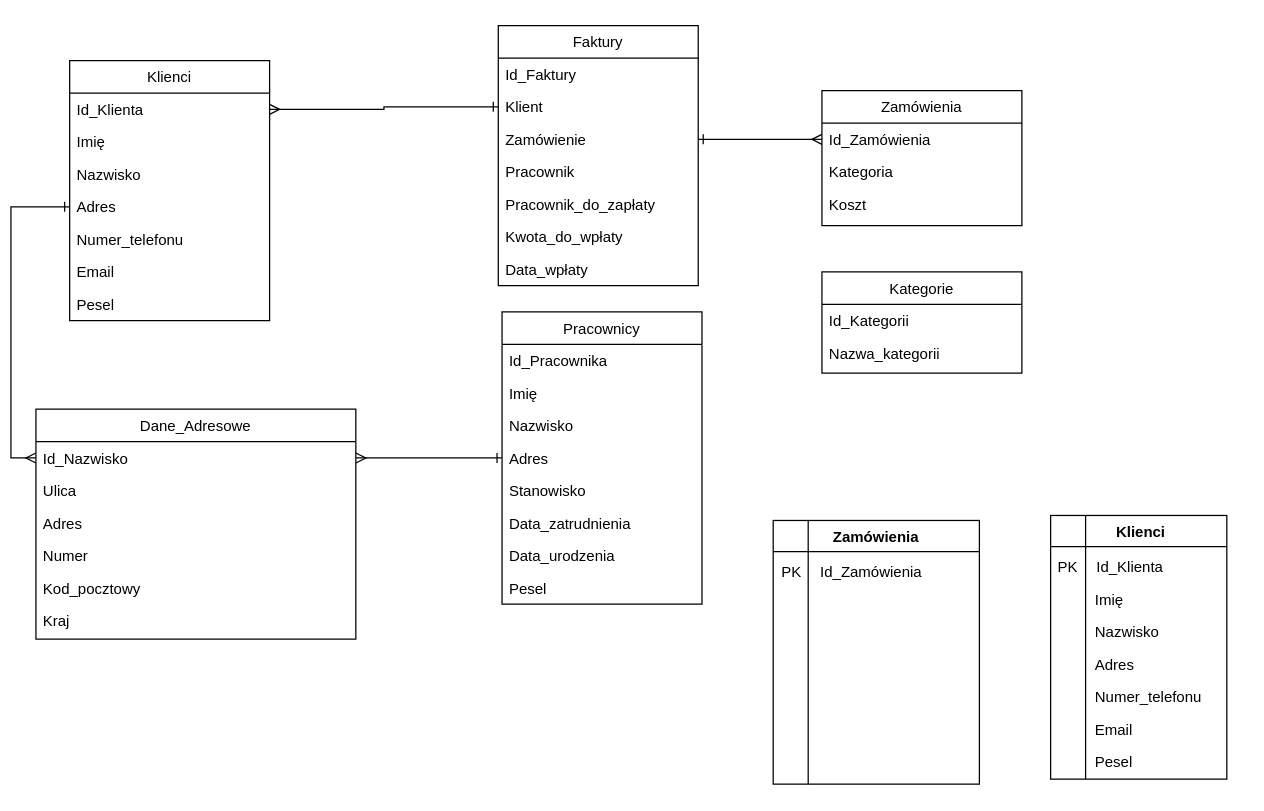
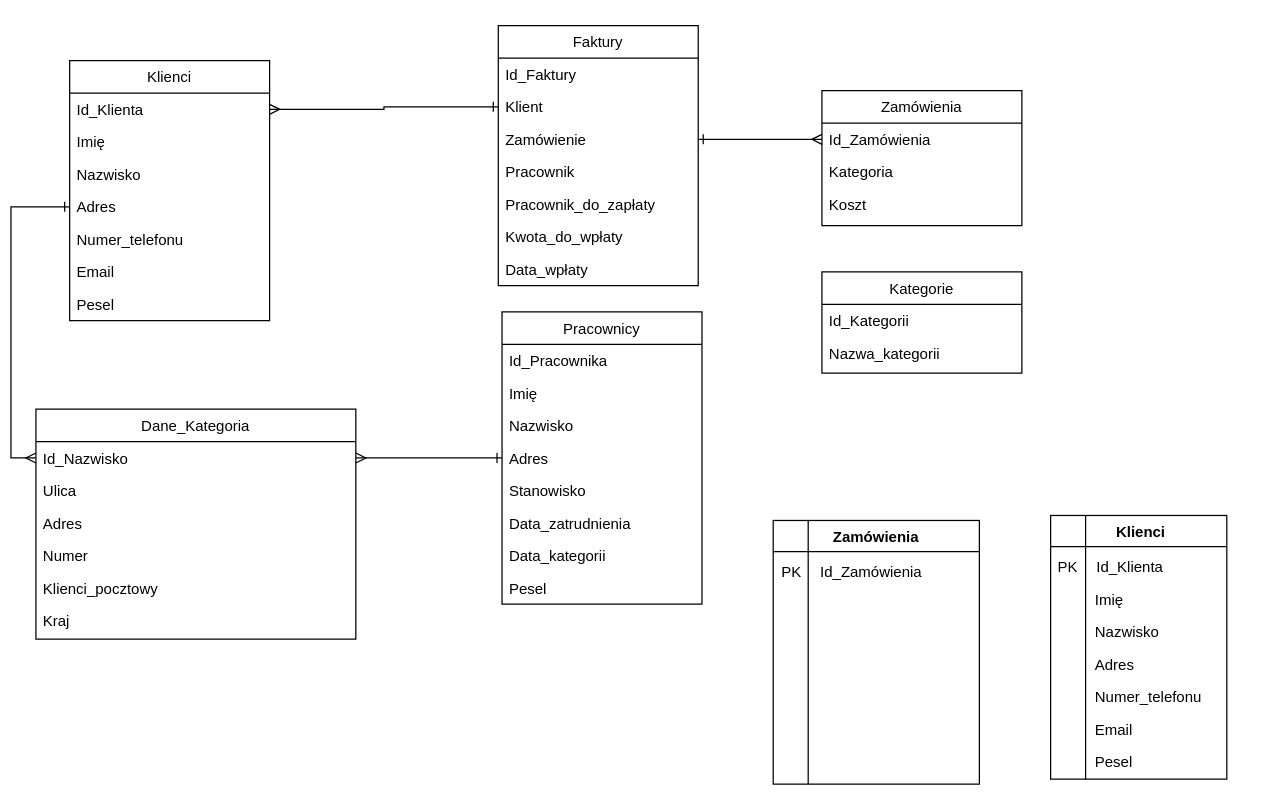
node "Dane_Adresowe": label "Dane_Adresowe" -> "Dane_Kategoria"
node "Data_urodzenia": label "Data_urodzenia" -> "Data_kategorii"
node "Kod_pocztowy": label "Kod_pocztowy" -> "Klienci_pocztowy"
